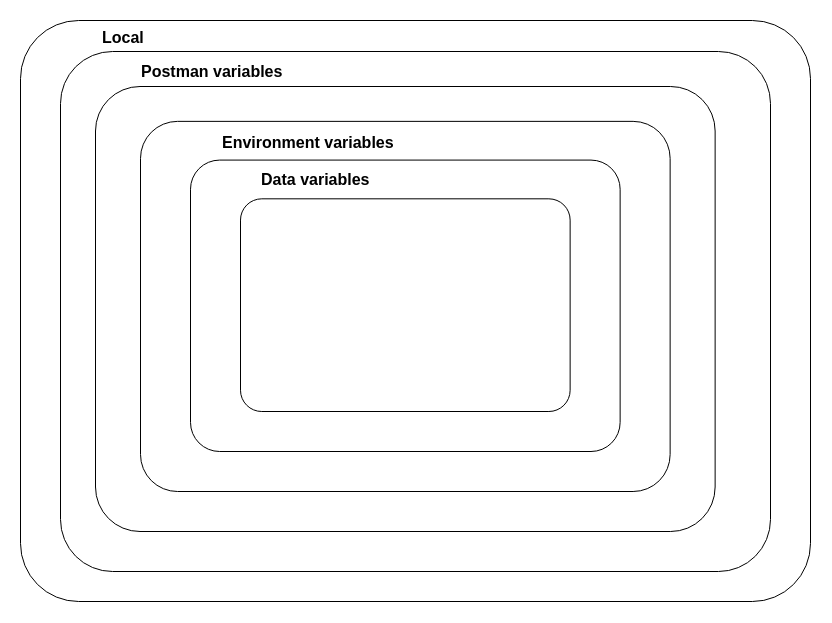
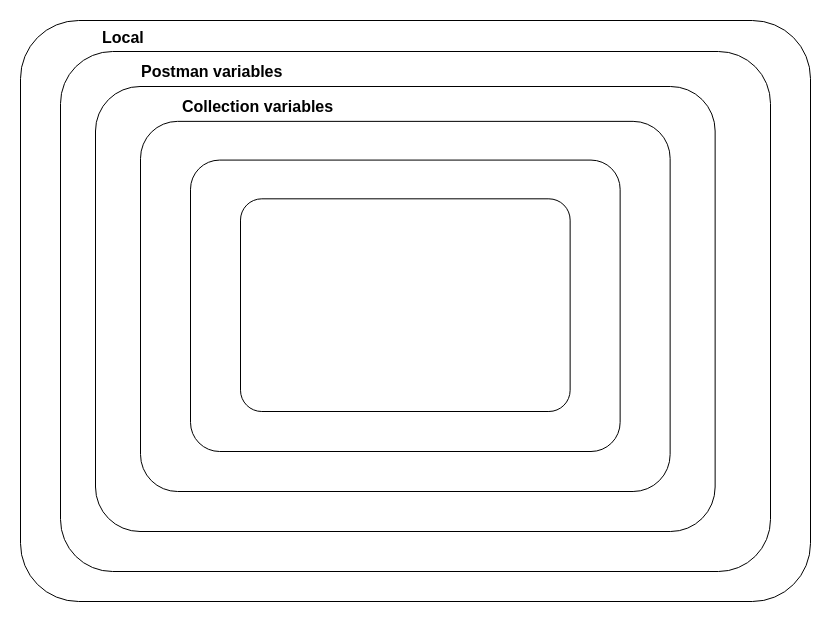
node "Collection variables": added
node "Environment variables": removed
node "Data variables": removed
